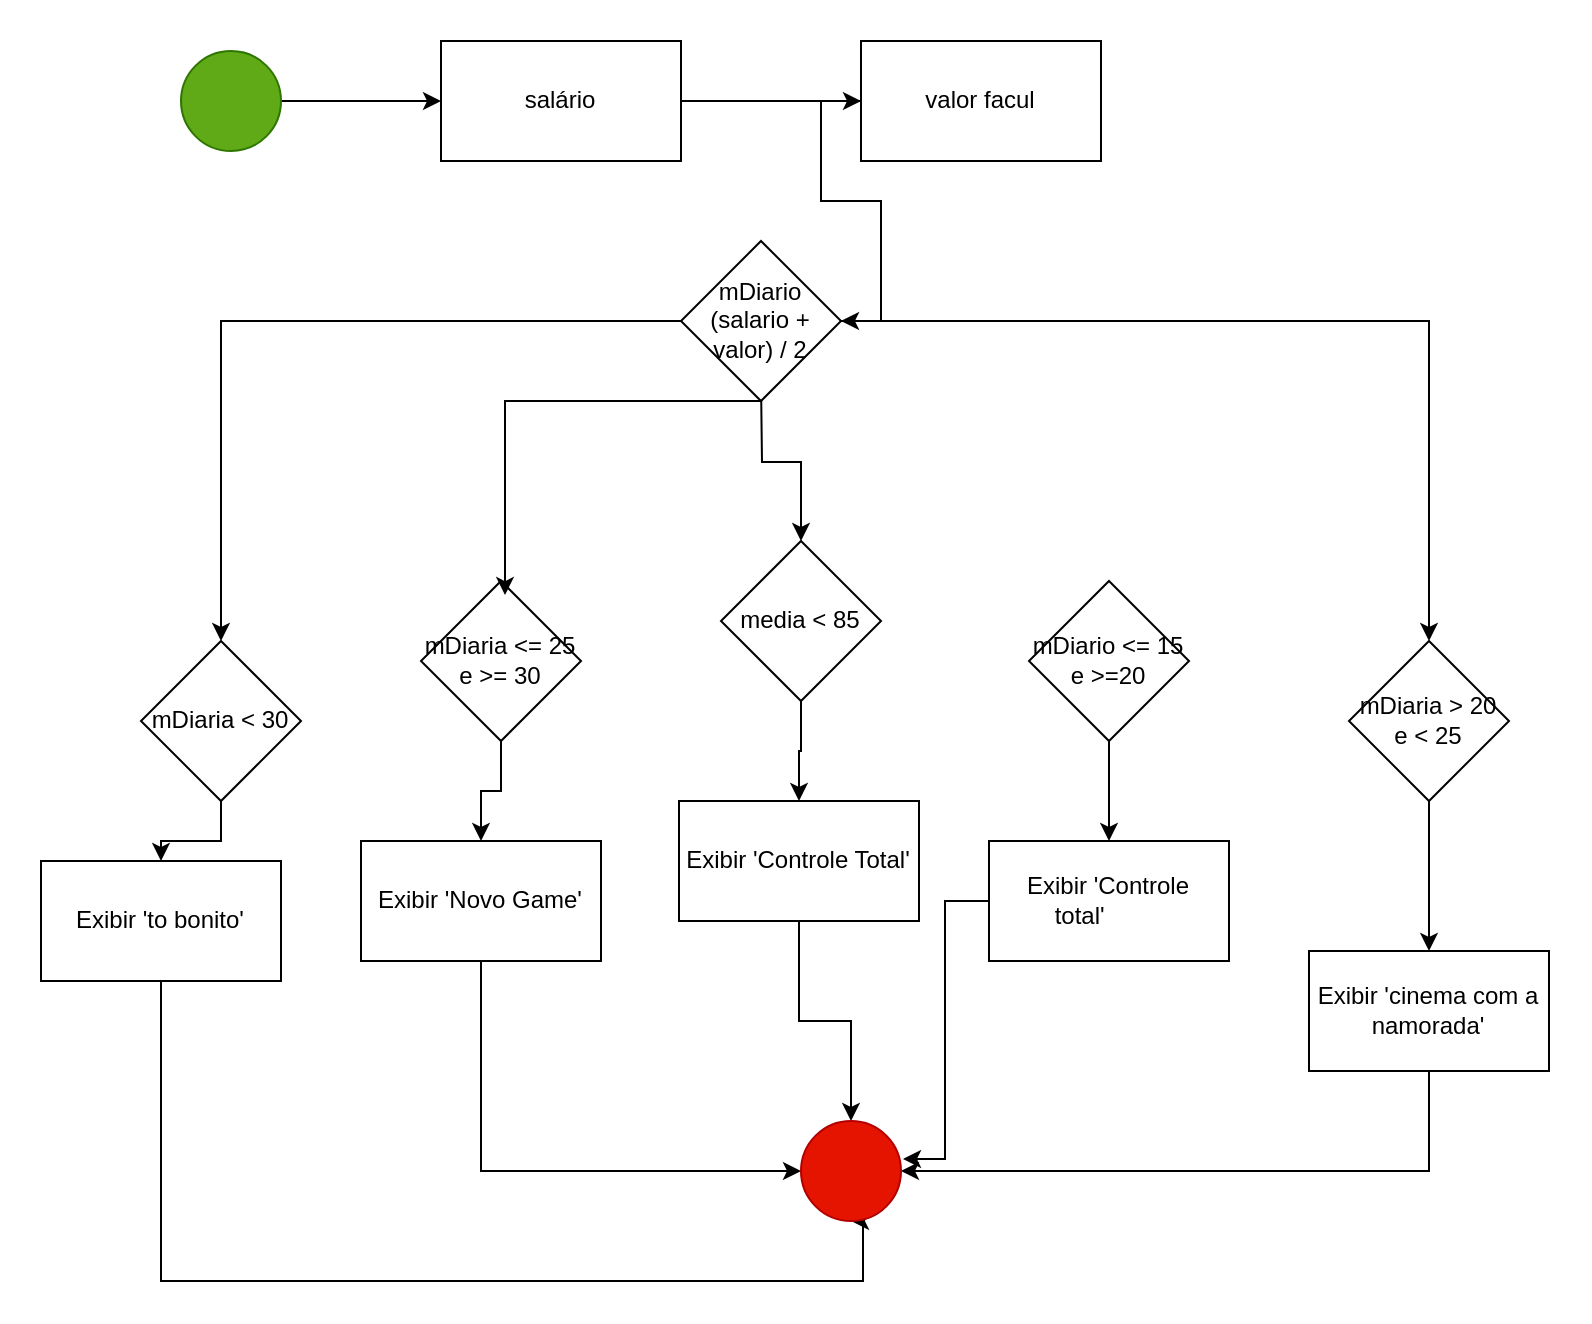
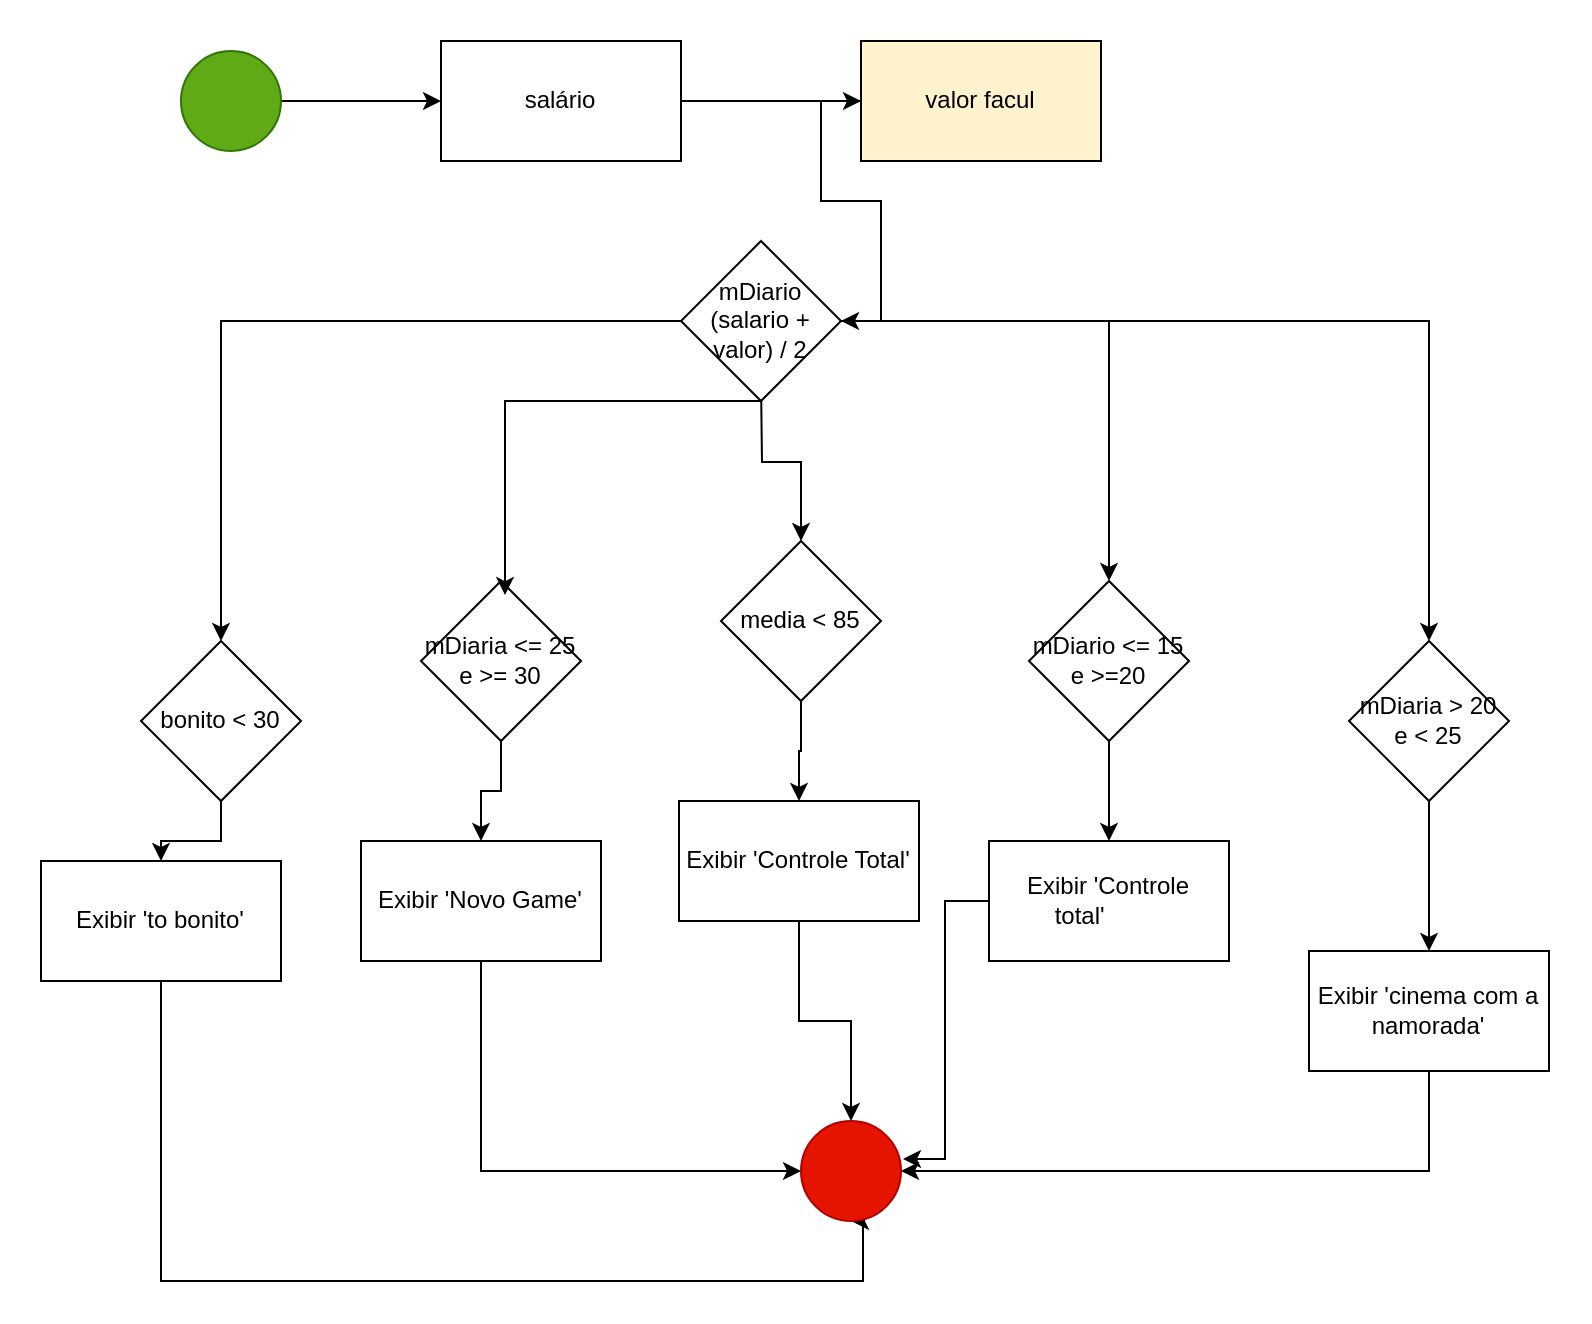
node "valor facul": fillcolor #ffffff -> #fff2cc
edge "mDiario (salario + valor) / 2" -> "mDiario <= 15 e >=20": added
node "mDiaria < 30": label "mDiaria < 30" -> "bonito < 30"
